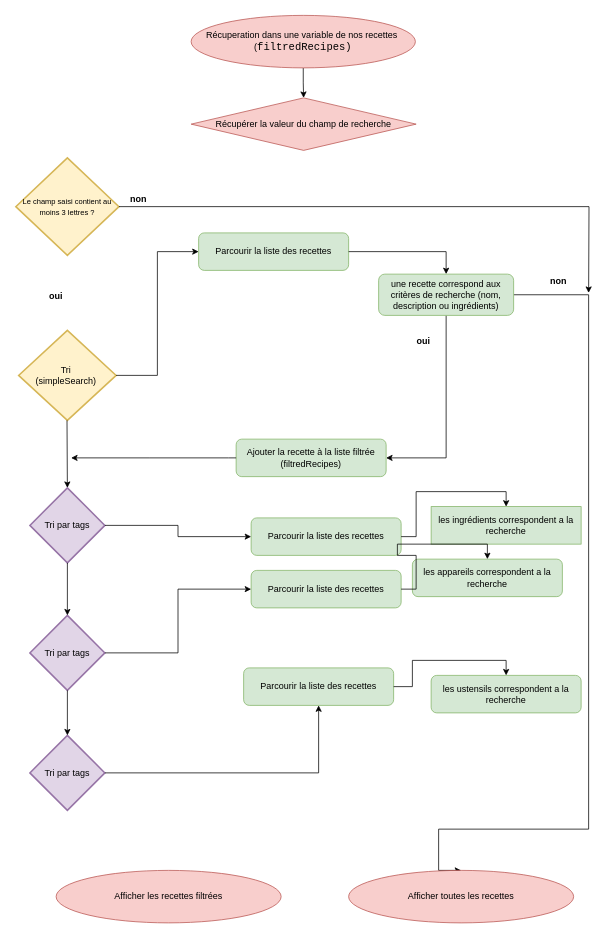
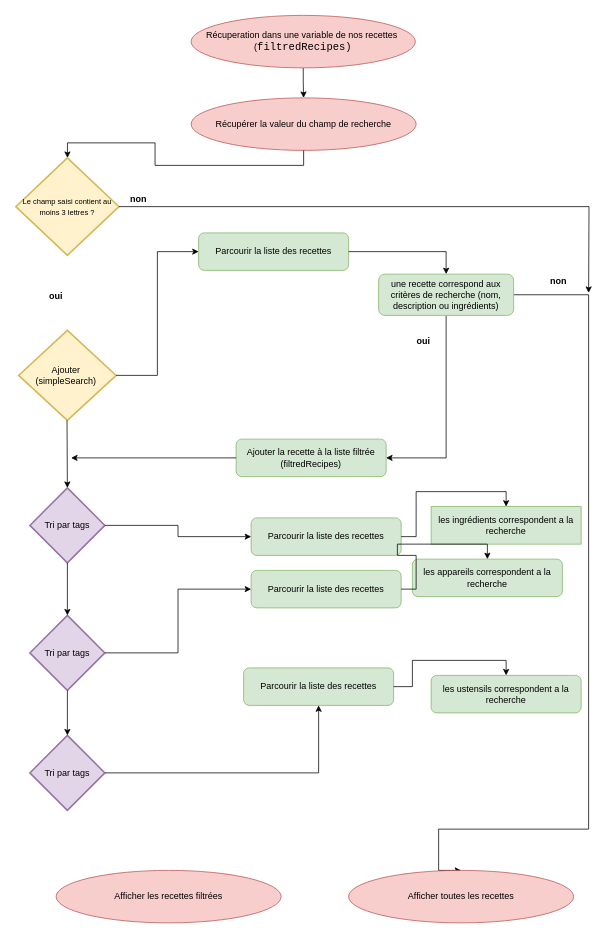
node "Récupérer la valeur du champ de recherche": shape diamond -> ellipse
edge "Récupérer la valeur du champ de recherche" -> "Le champ saisi contient au moins 3 lettres ?": added
node "Tri (simpleSearch)": label "Tri (simpleSearch)" -> "Ajouter (simpleSearch)"
